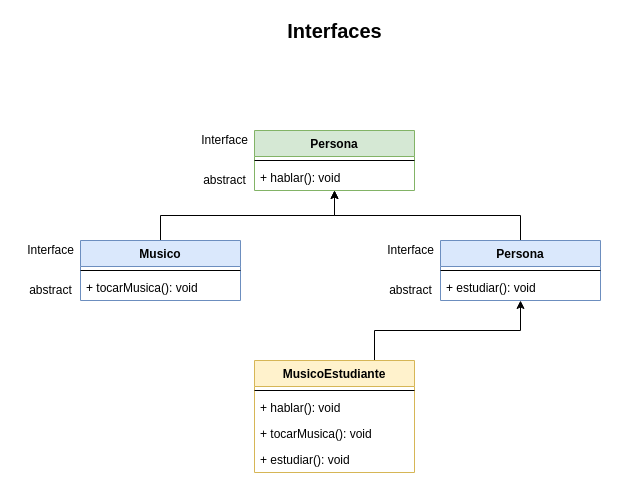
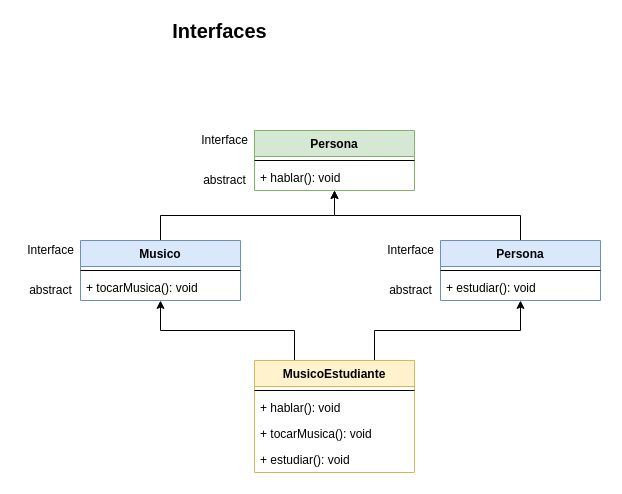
node "Interfaces": moved (335, 31) -> (220, 31)
edge "MusicoEstudiante" -> "Musico": added
